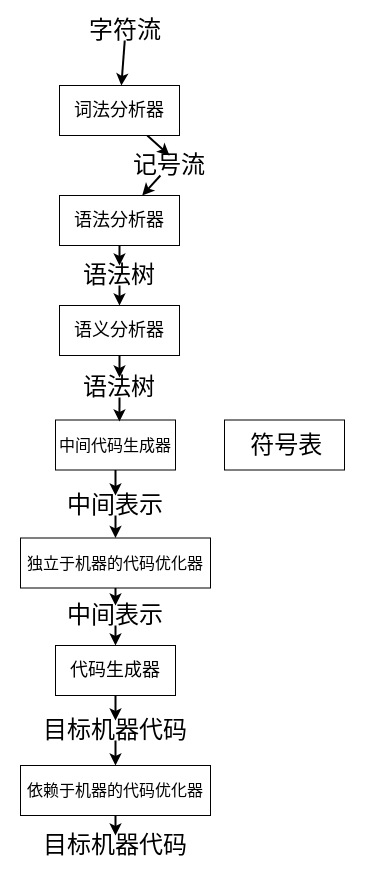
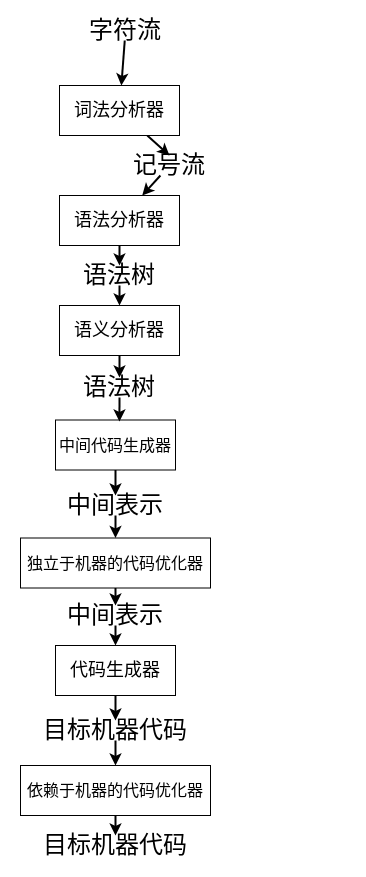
node "符号表": removed
